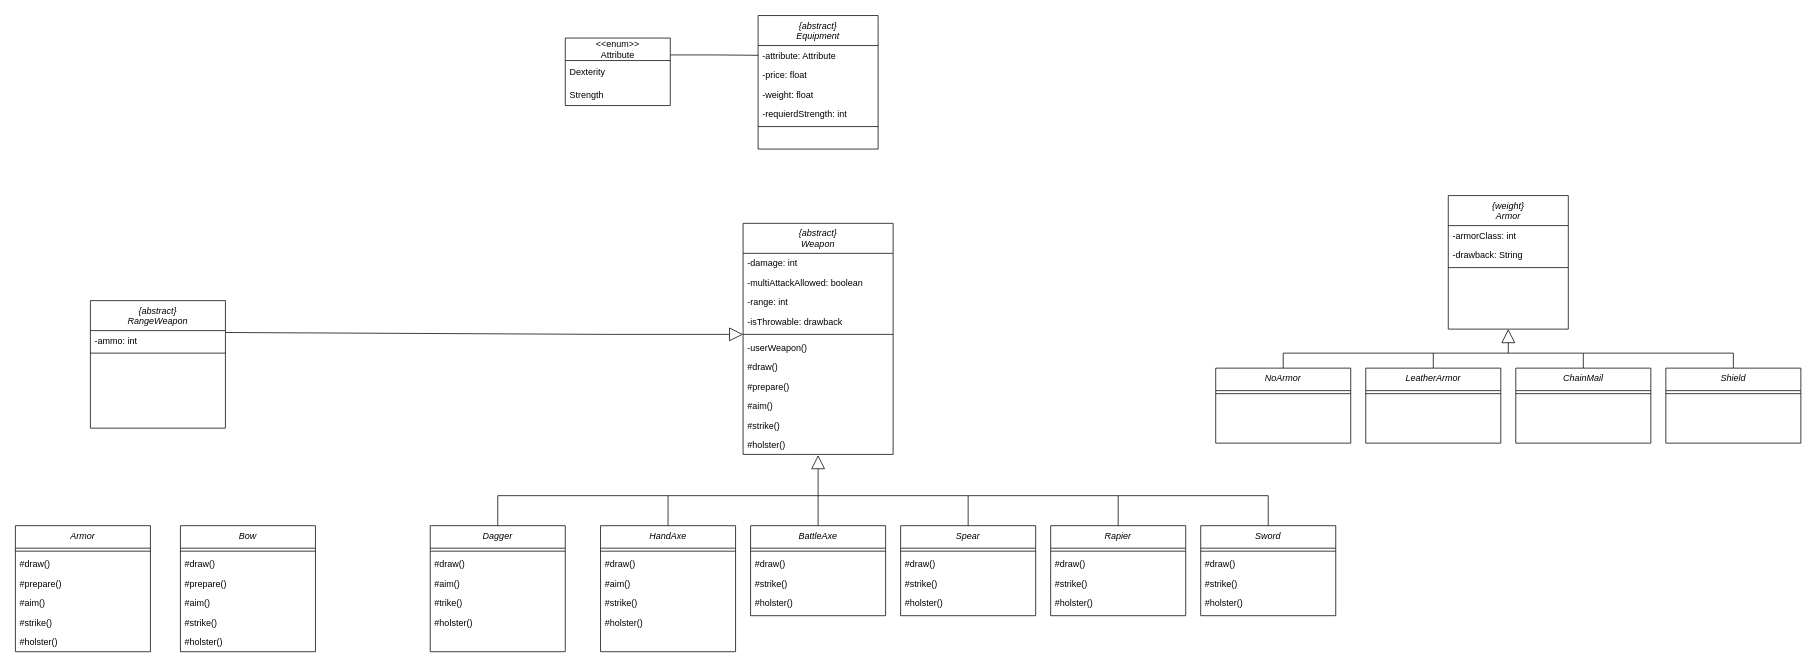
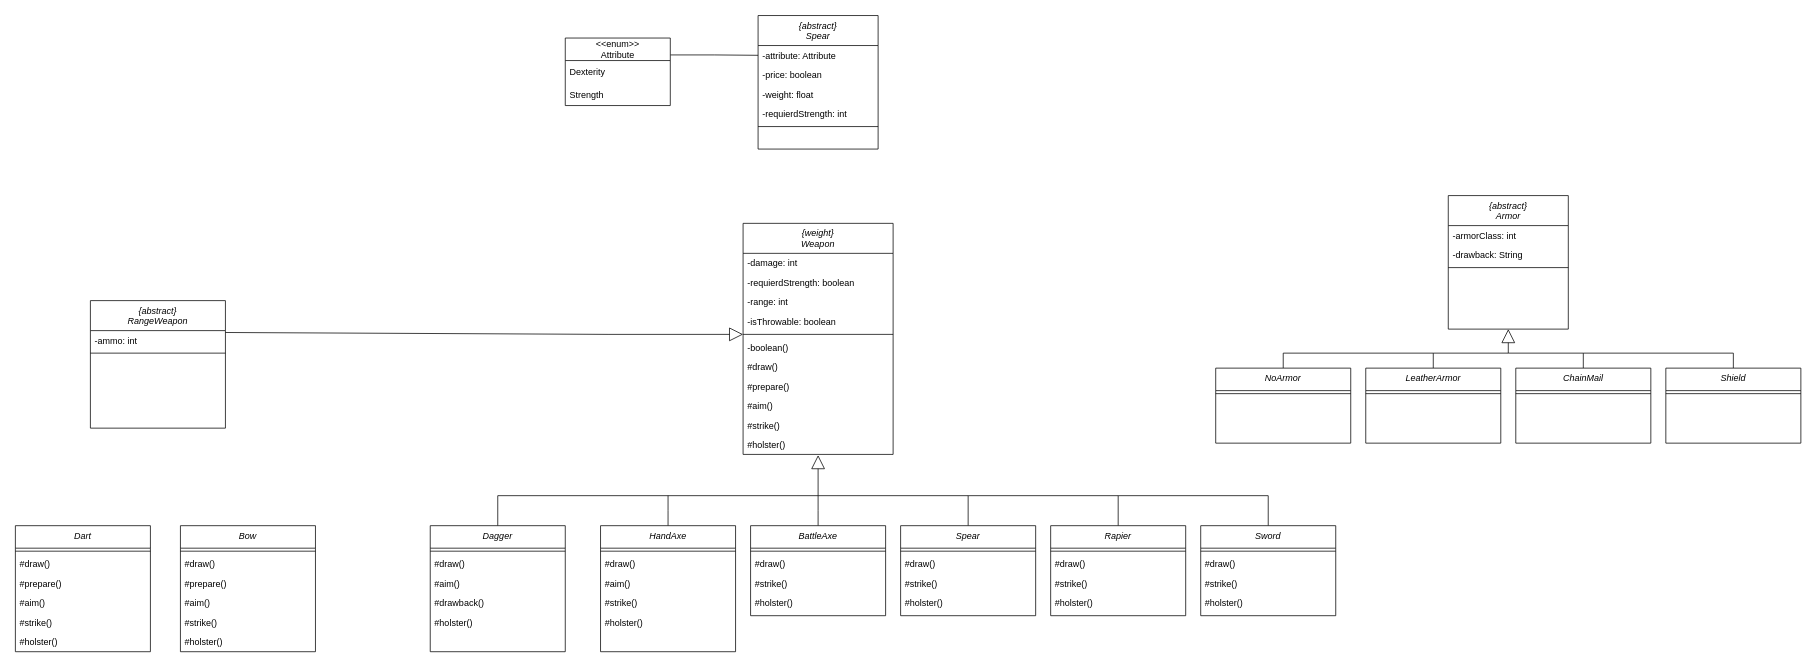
node "{abstract} Equipment": label "{abstract} Equipment" -> "{abstract} Spear"
node "-price: float": label "-price: float" -> "-price: boolean"
node "{weight} Armor": label "{weight} Armor" -> "{abstract} Armor"
node "{abstract} Weapon": label "{abstract} Weapon" -> "{weight} Weapon"
node "-multiAttackAllowed: boolean": label "-multiAttackAllowed: boolean" -> "-requierdStrength: boolean"
node "-isThrowable: drawback": label "-isThrowable: drawback" -> "-isThrowable: boolean"
node "-userWeapon()": label "-userWeapon()" -> "-boolean()"
node "Armor": label "Armor" -> "Dart"
node "#trike()": label "#trike()" -> "#drawback()"
